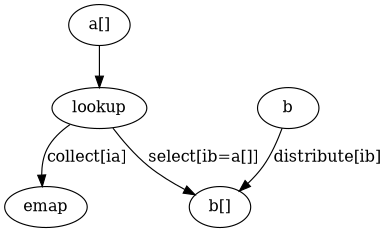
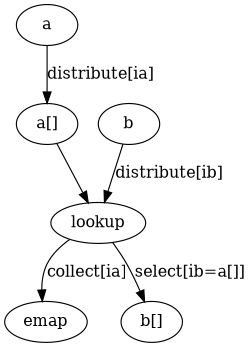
node "a": added
edge "b" -> "b[]": now "b" -> "lookup"
